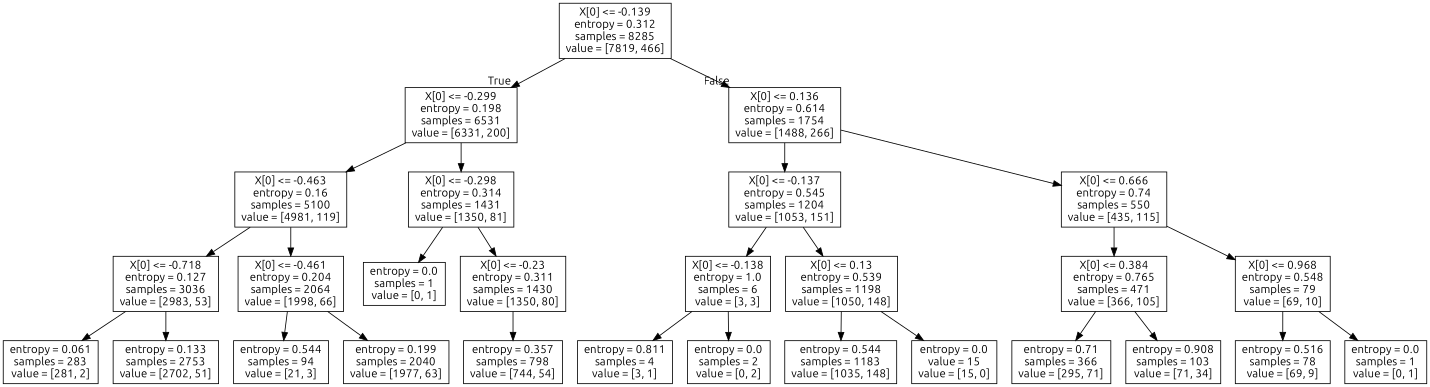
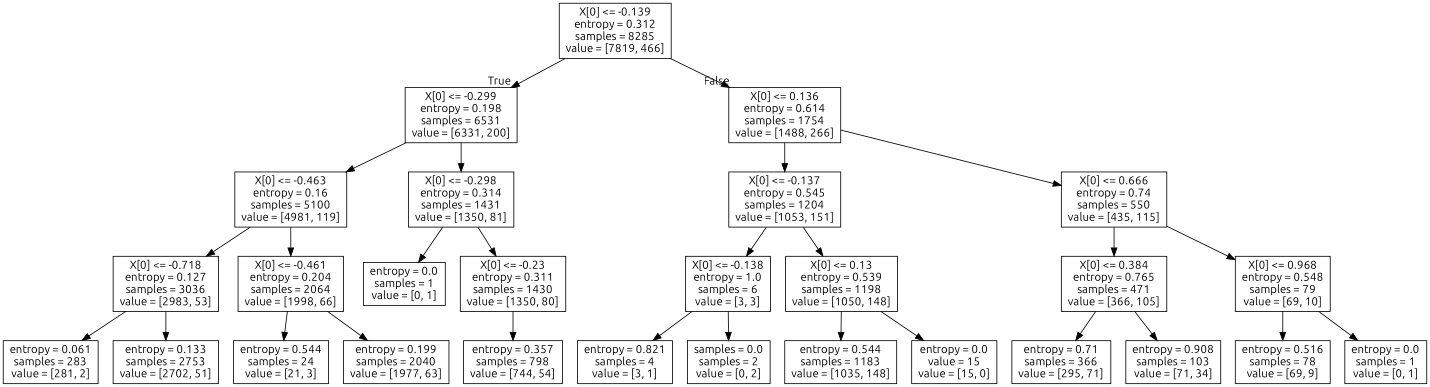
node "entropy = 0.544 samples = 94 value = [21, 3]": label "entropy = 0.544 samples = 94 value = [21, 3]" -> "entropy = 0.544 samples = 24 value = [21, 3]"
node "entropy = 0.811 samples = 4 value = [3, 1]": label "entropy = 0.811 samples = 4 value = [3, 1]" -> "entropy = 0.821 samples = 4 value = [3, 1]"
node "entropy = 0.0 samples = 2 value = [0, 2]": label "entropy = 0.0 samples = 2 value = [0, 2]" -> "samples = 0.0 samples = 2 value = [0, 2]"
